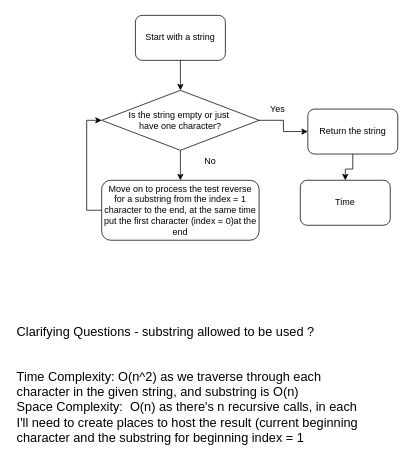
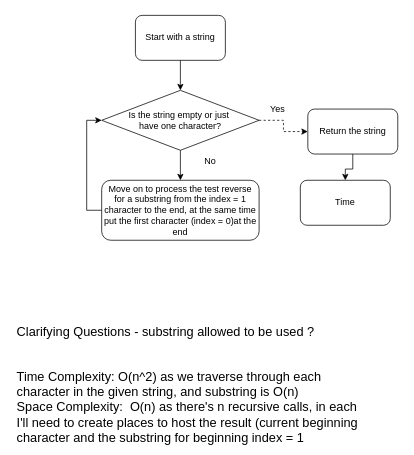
edge "Is the string empty or just have one character?" -> "Return the string": style solid -> dashed
